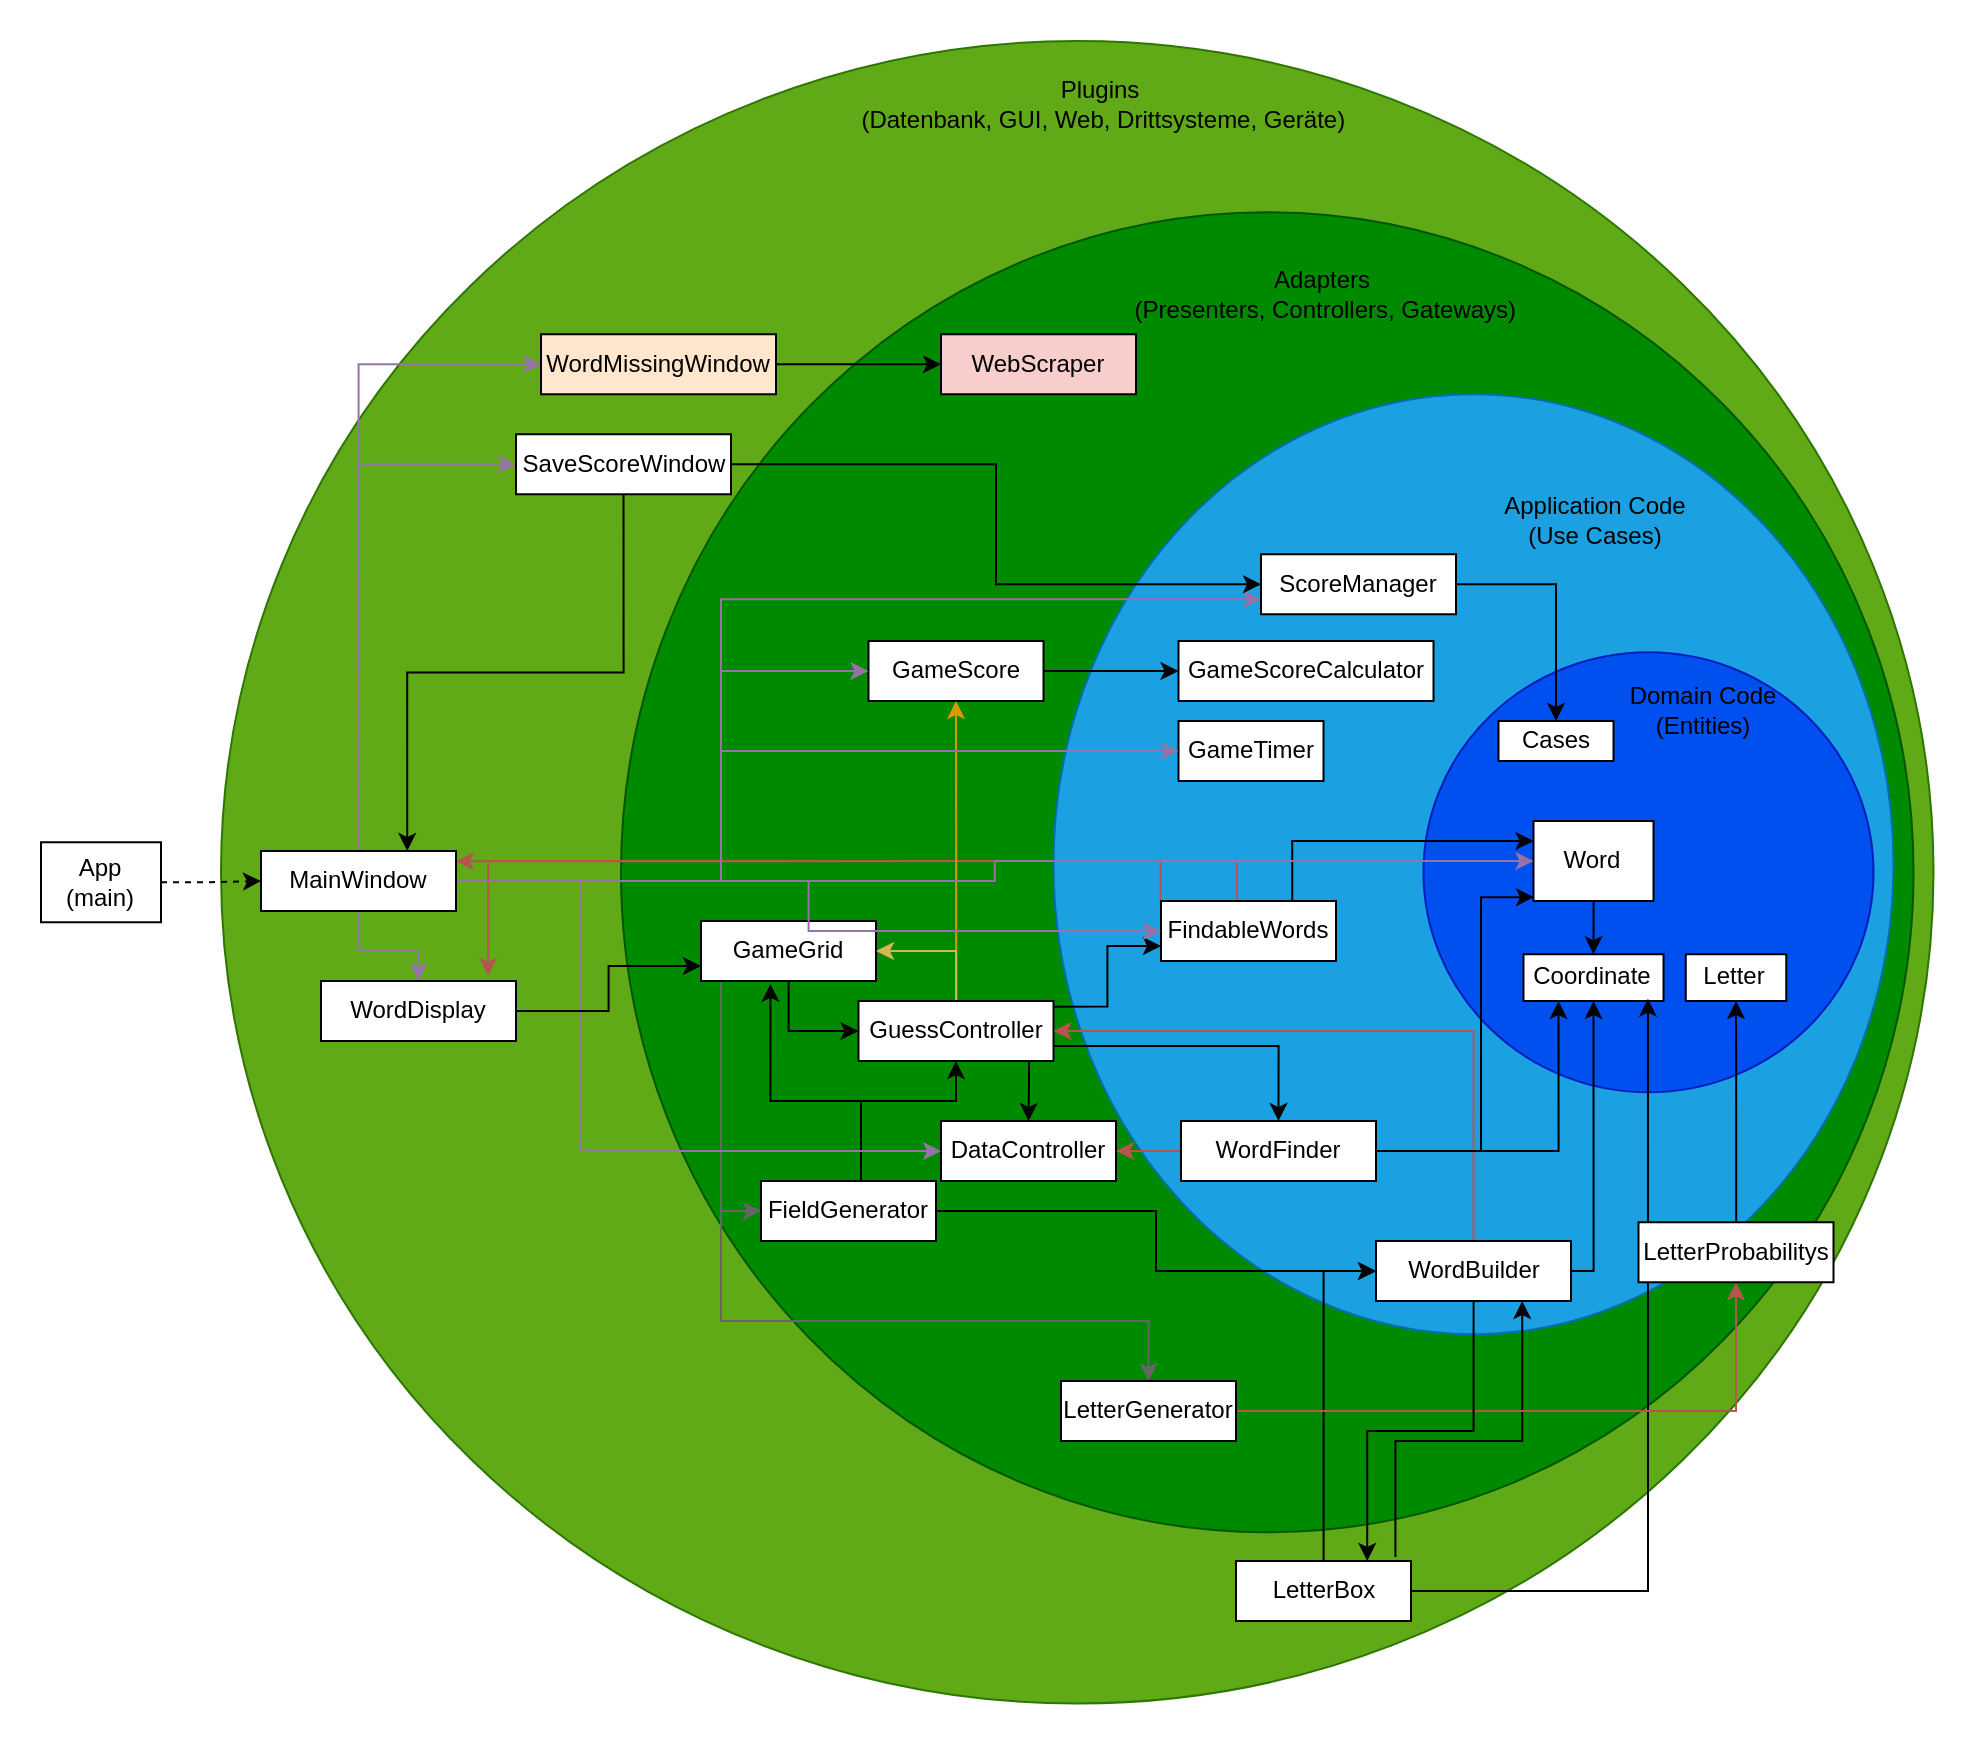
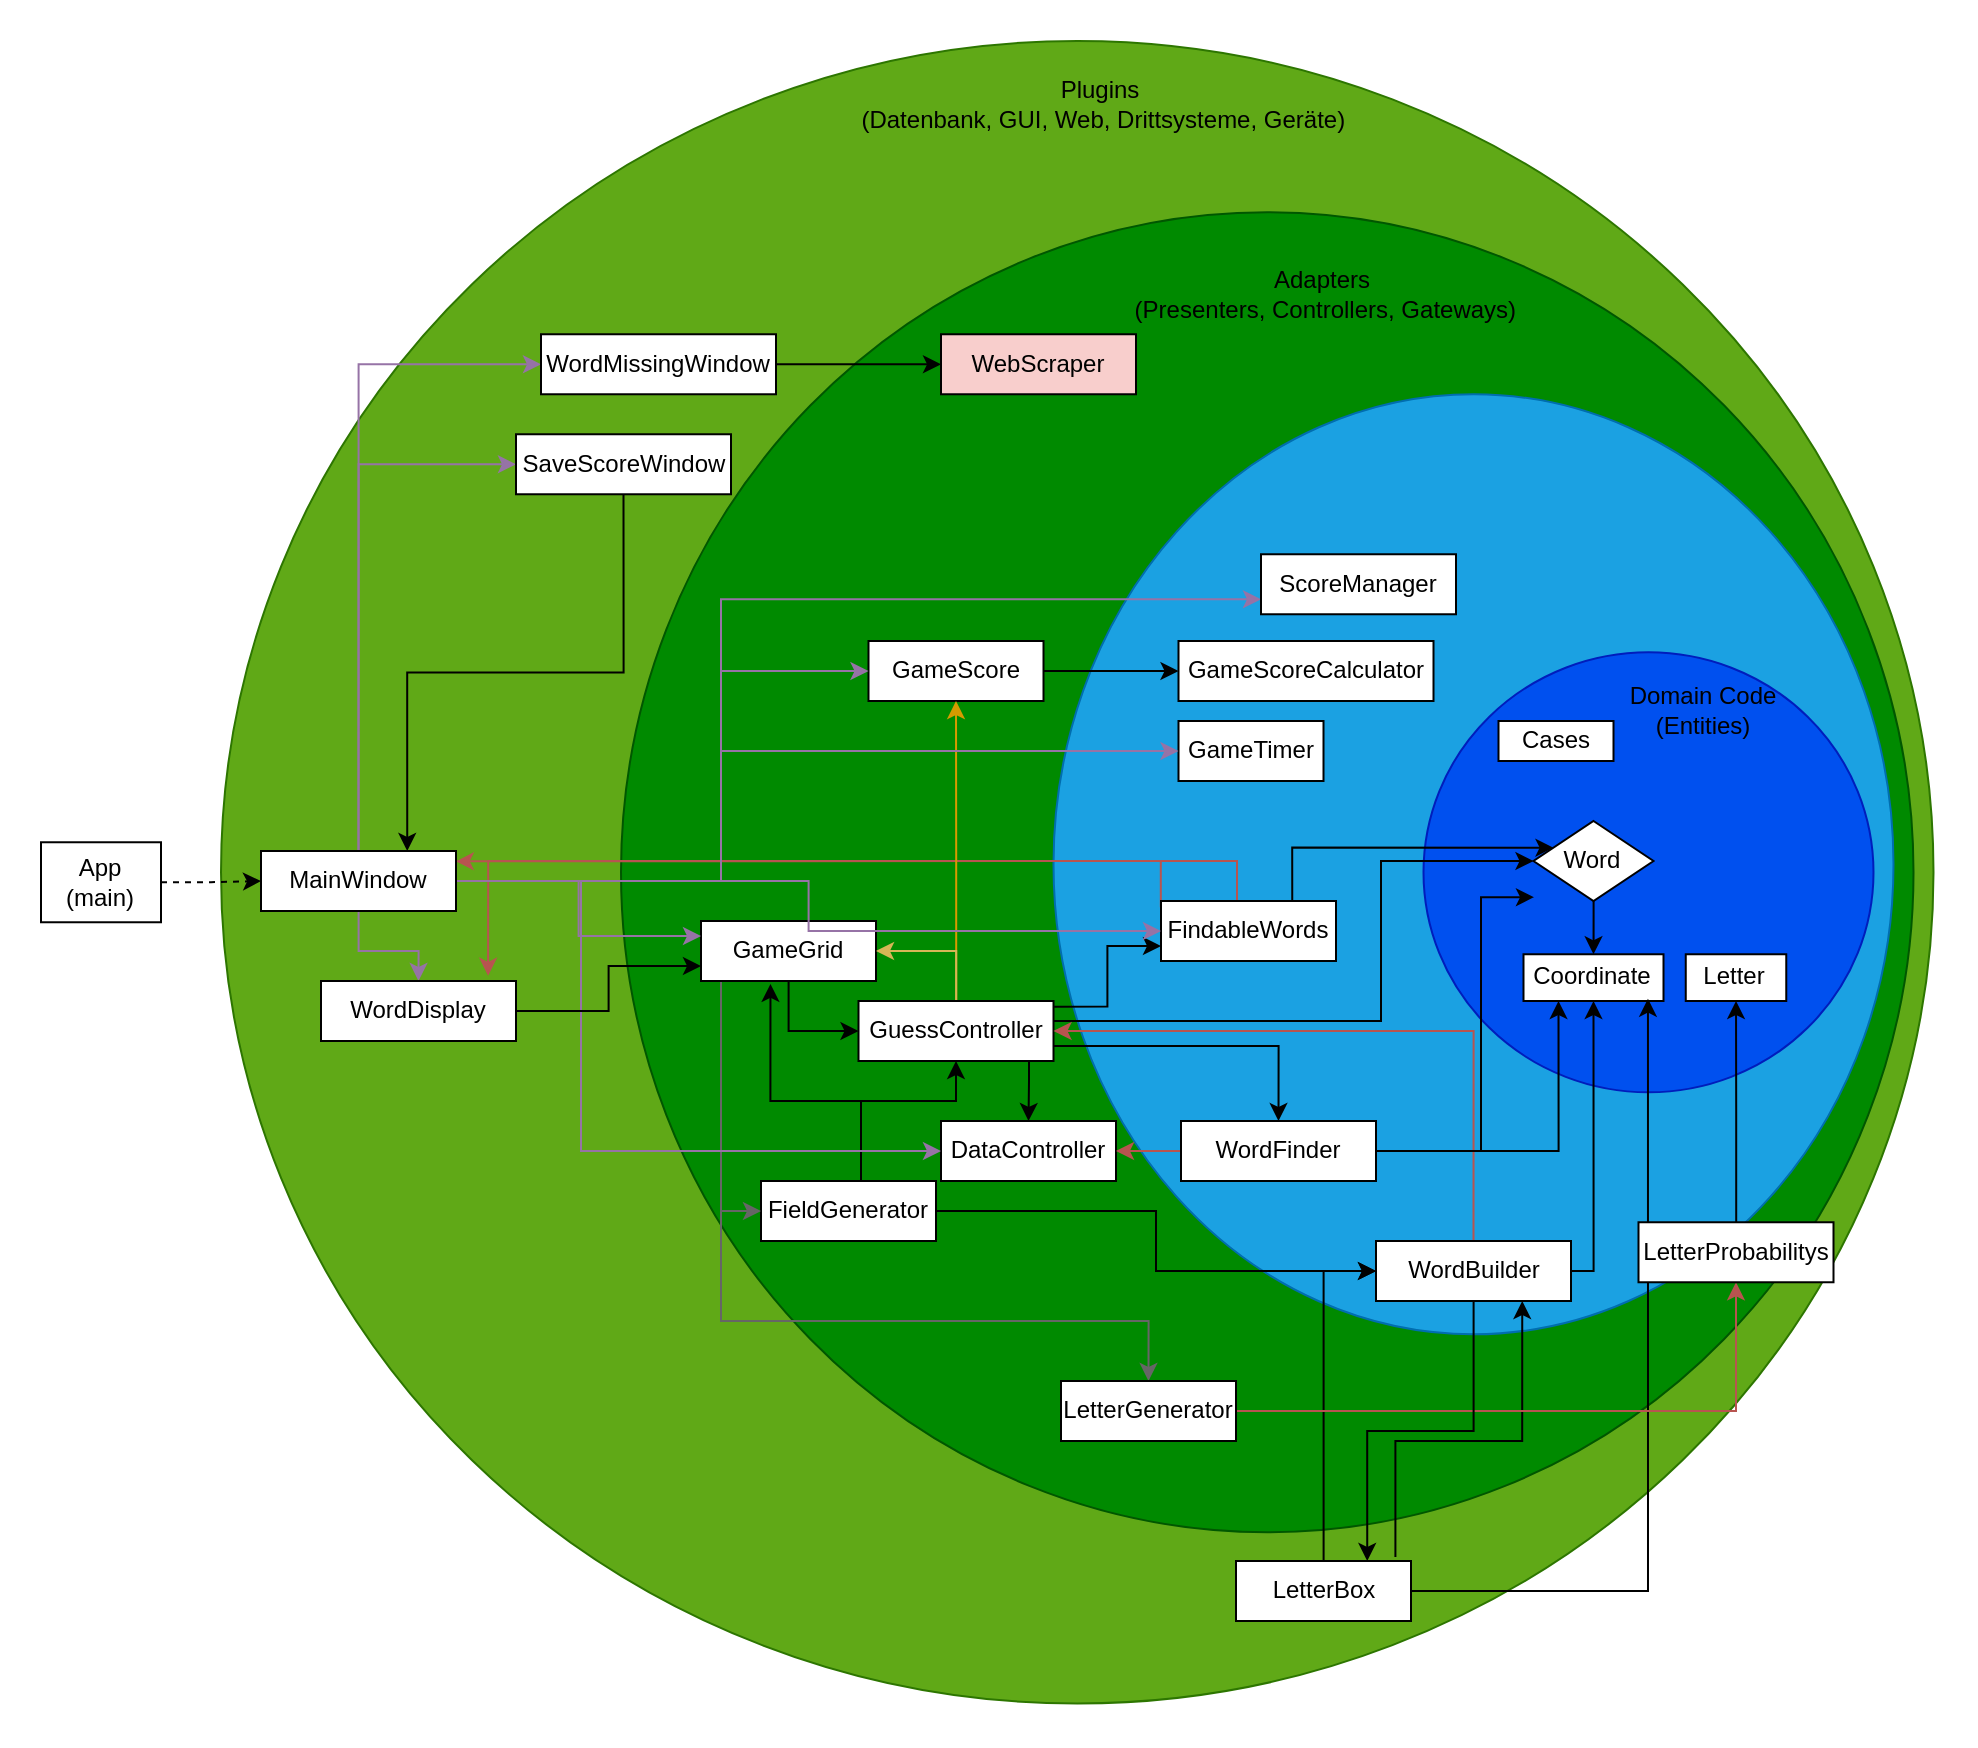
node "WordMissingWindow": fillcolor #ffe6cc -> #ffffff
edge "SaveScoreWindow" -> "ScoreManager": removed
node "Application Code (Use Cases)": removed
edge "ScoreManager" -> "Cases": removed
node "Word": shape rectangle -> diamond
edge "MainWindow" -> "Word": now "MainWindow" -> "GameGrid"
edge "GuessController" -> "Word": added
